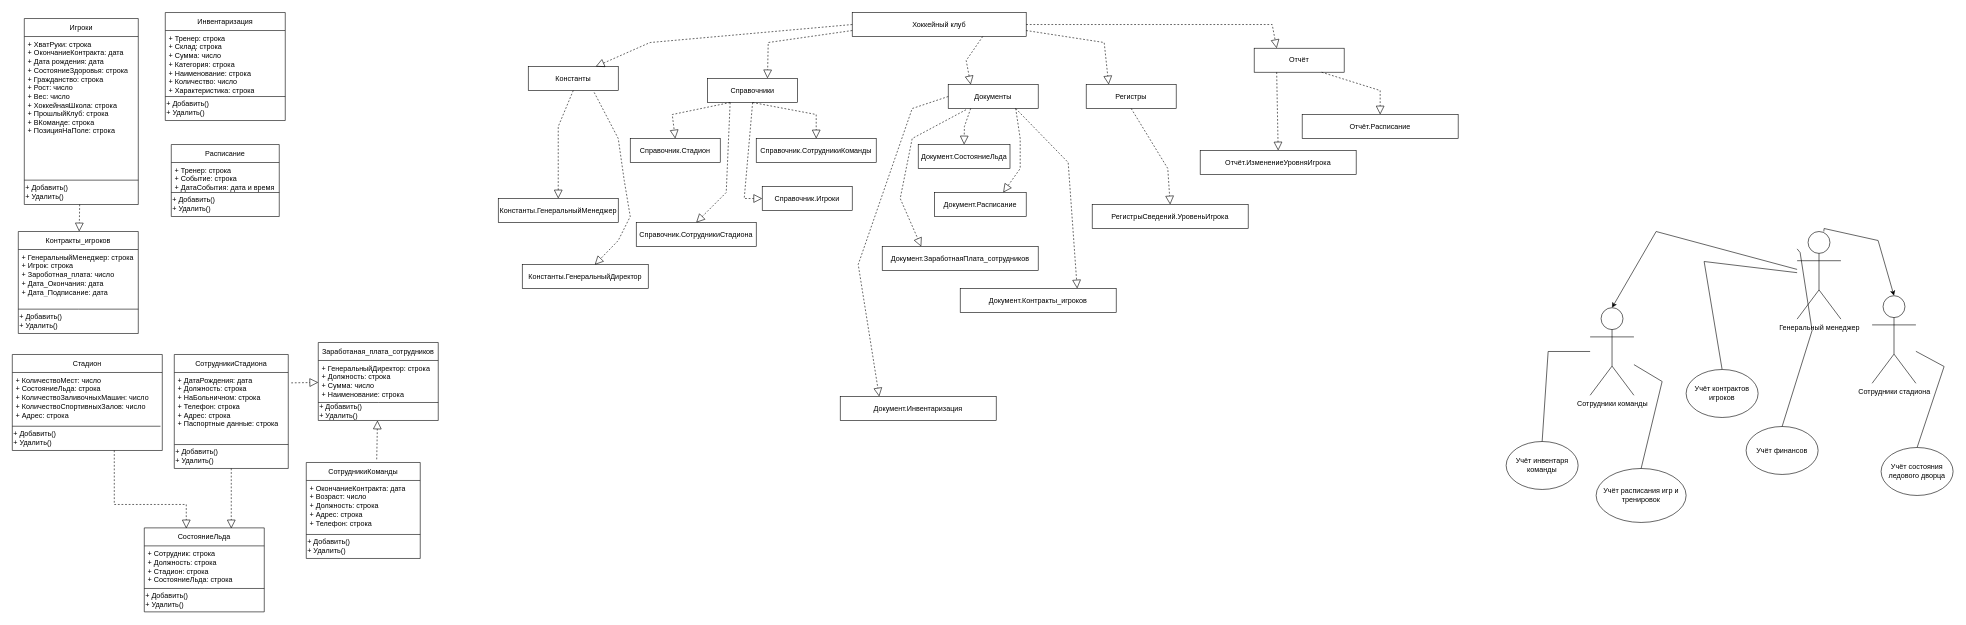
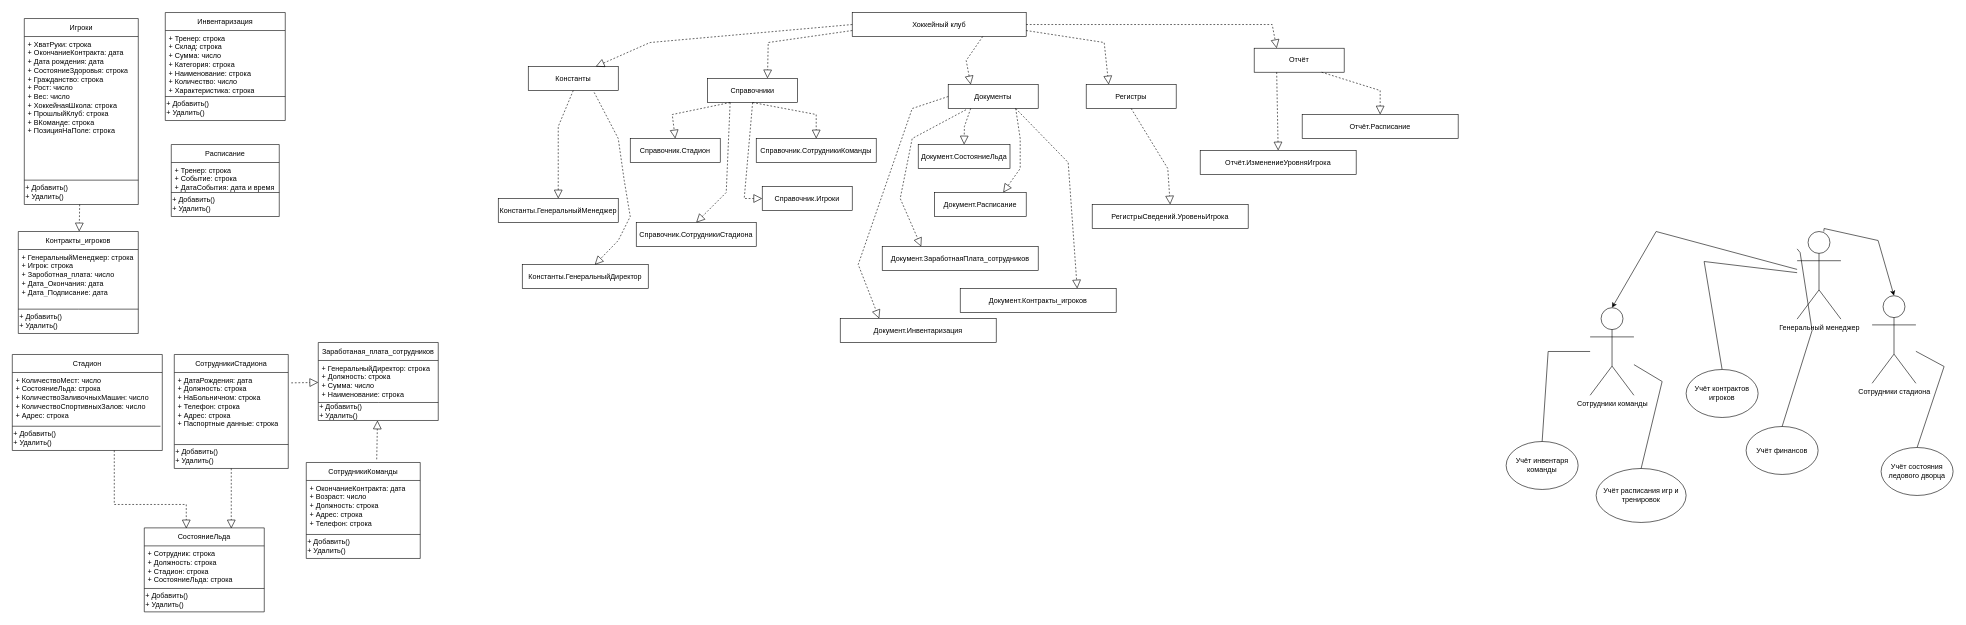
node "Документ.Инвентаризация": moved (918, 408) -> (918, 330)
